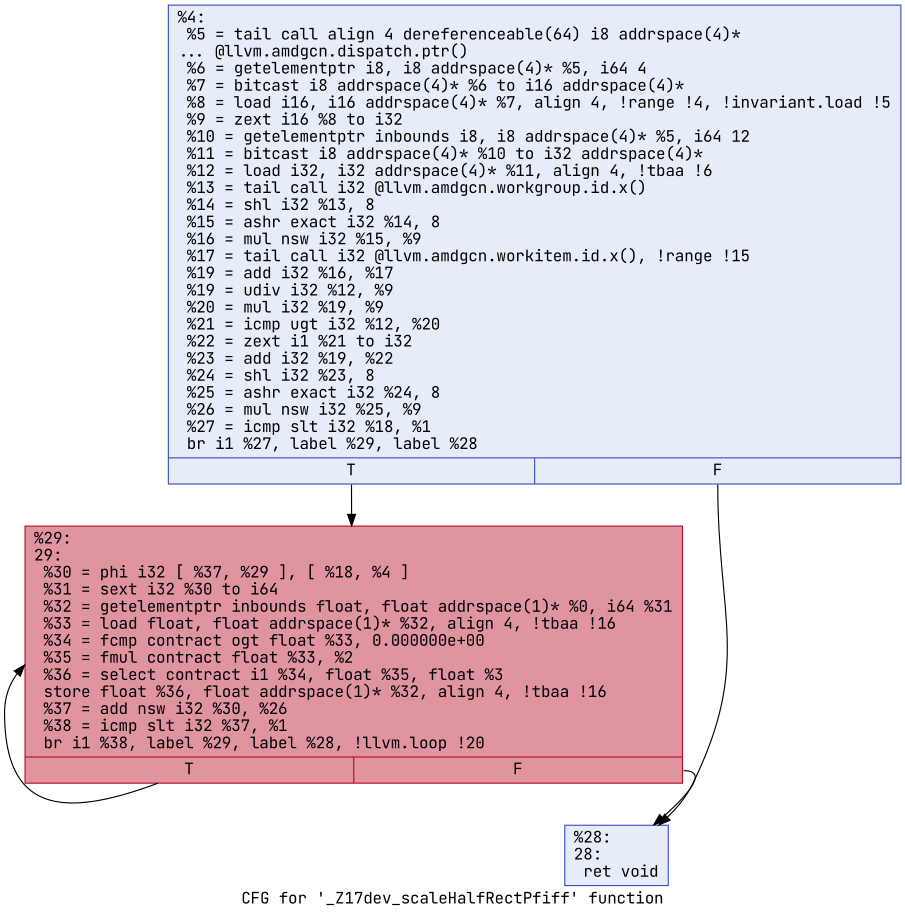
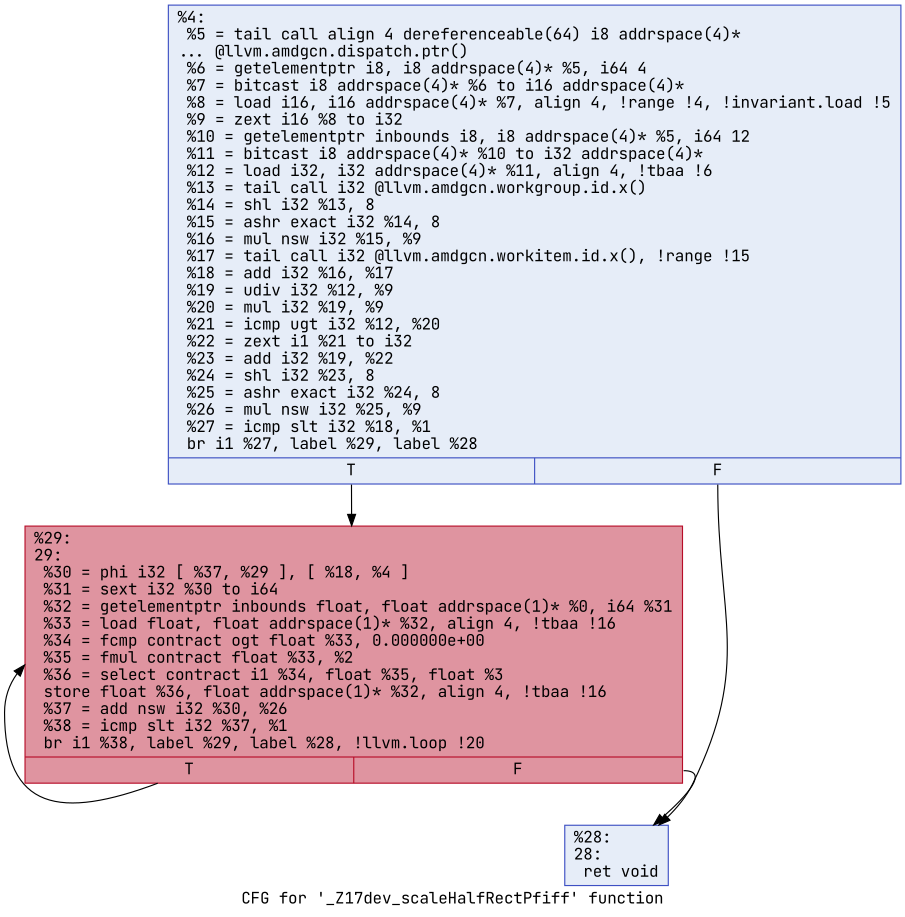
node "%4:": text "%19 = add i32 %16, %17" -> "%18 = add i32 %16, %17"
